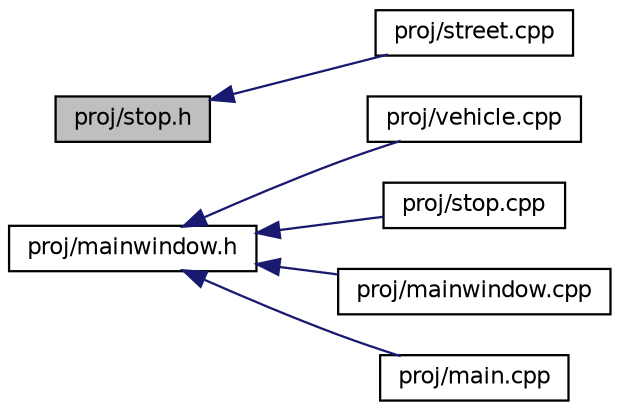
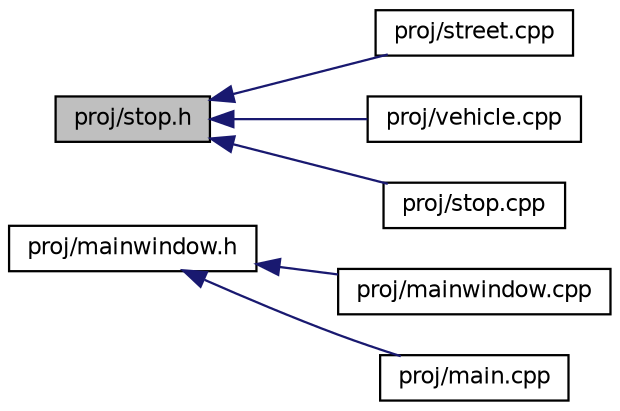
edge "proj/vehicle.cpp" -> "proj/mainwindow.h": now "proj/vehicle.cpp" -> "proj/stop.h"
edge "proj/stop.cpp" -> "proj/mainwindow.h": now "proj/stop.cpp" -> "proj/stop.h"
